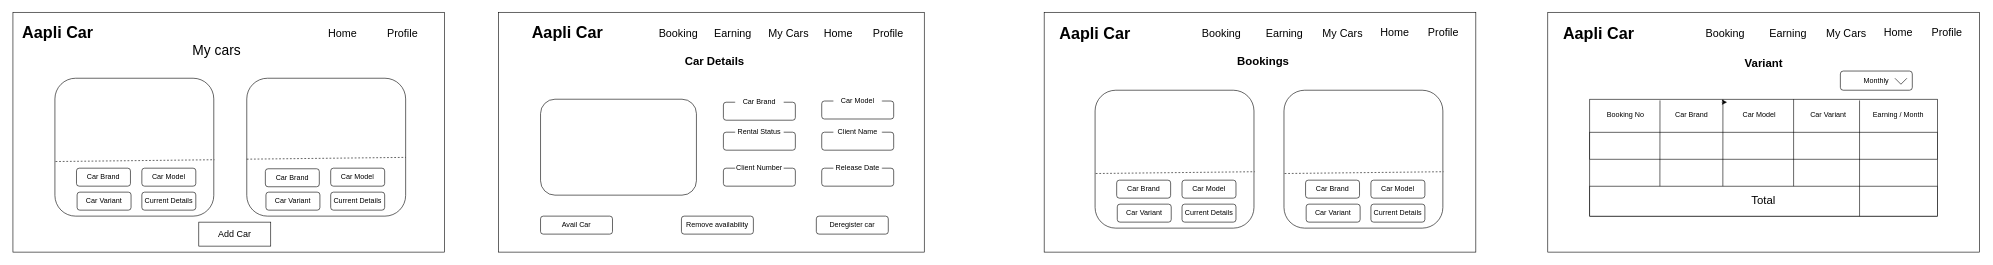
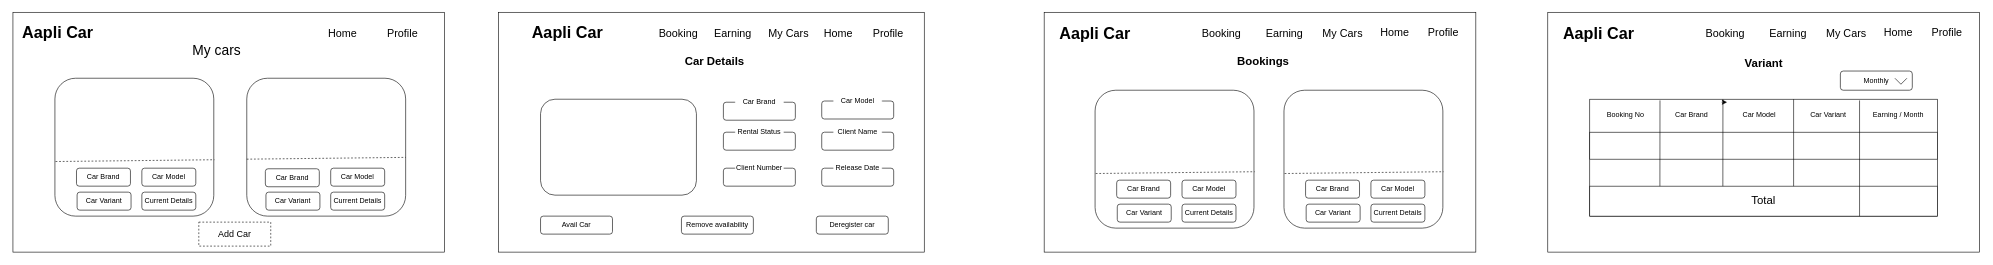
node "Add Car": style solid -> dashed
